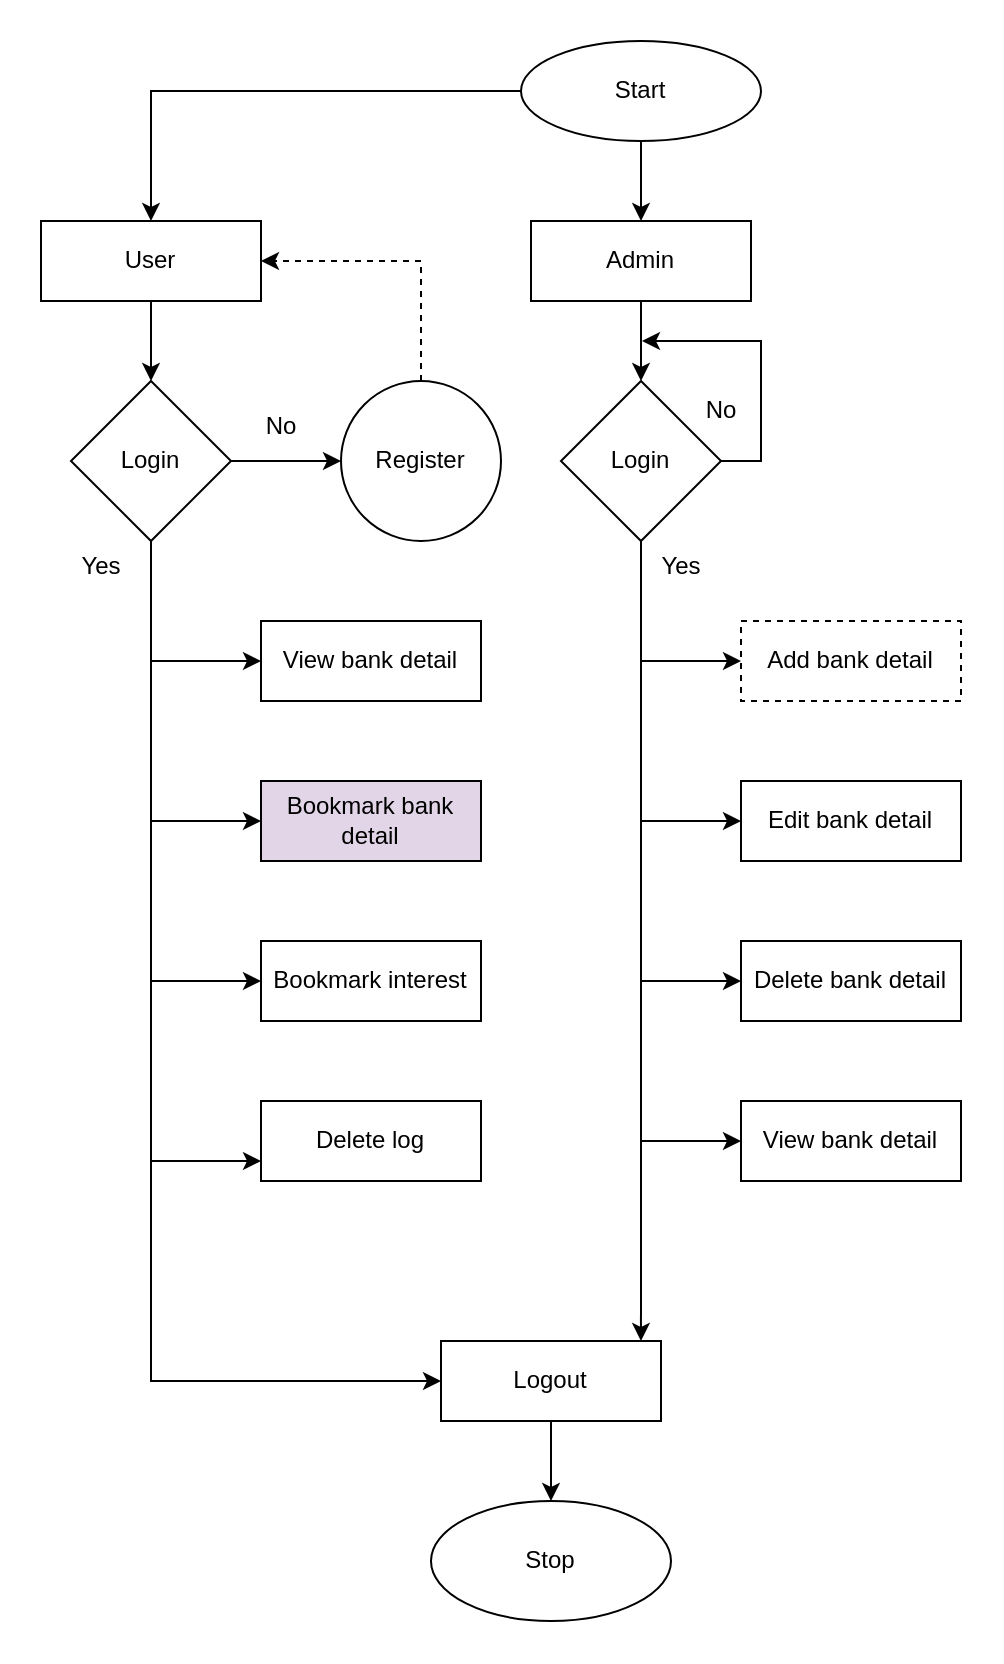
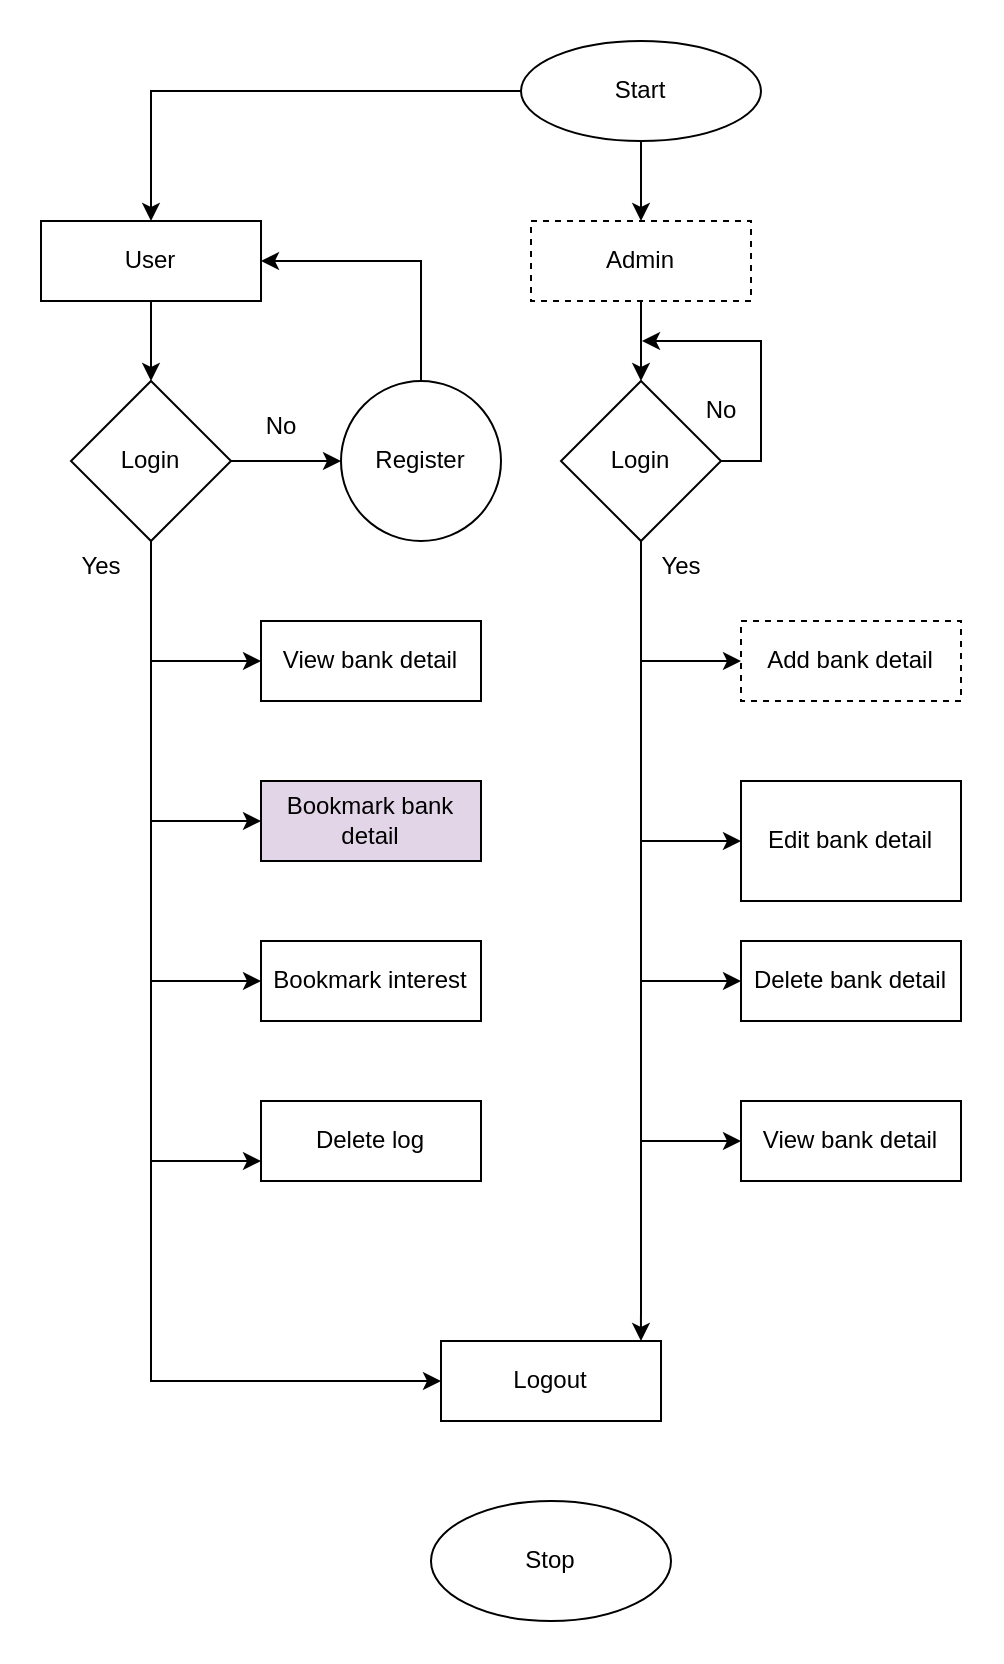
edge "Register" -> "User": style dashed -> solid
node "Admin": style solid -> dashed
node "Edit bank detail": size 220x80 -> 220x120
edge "Logout" -> "Stop": removed
